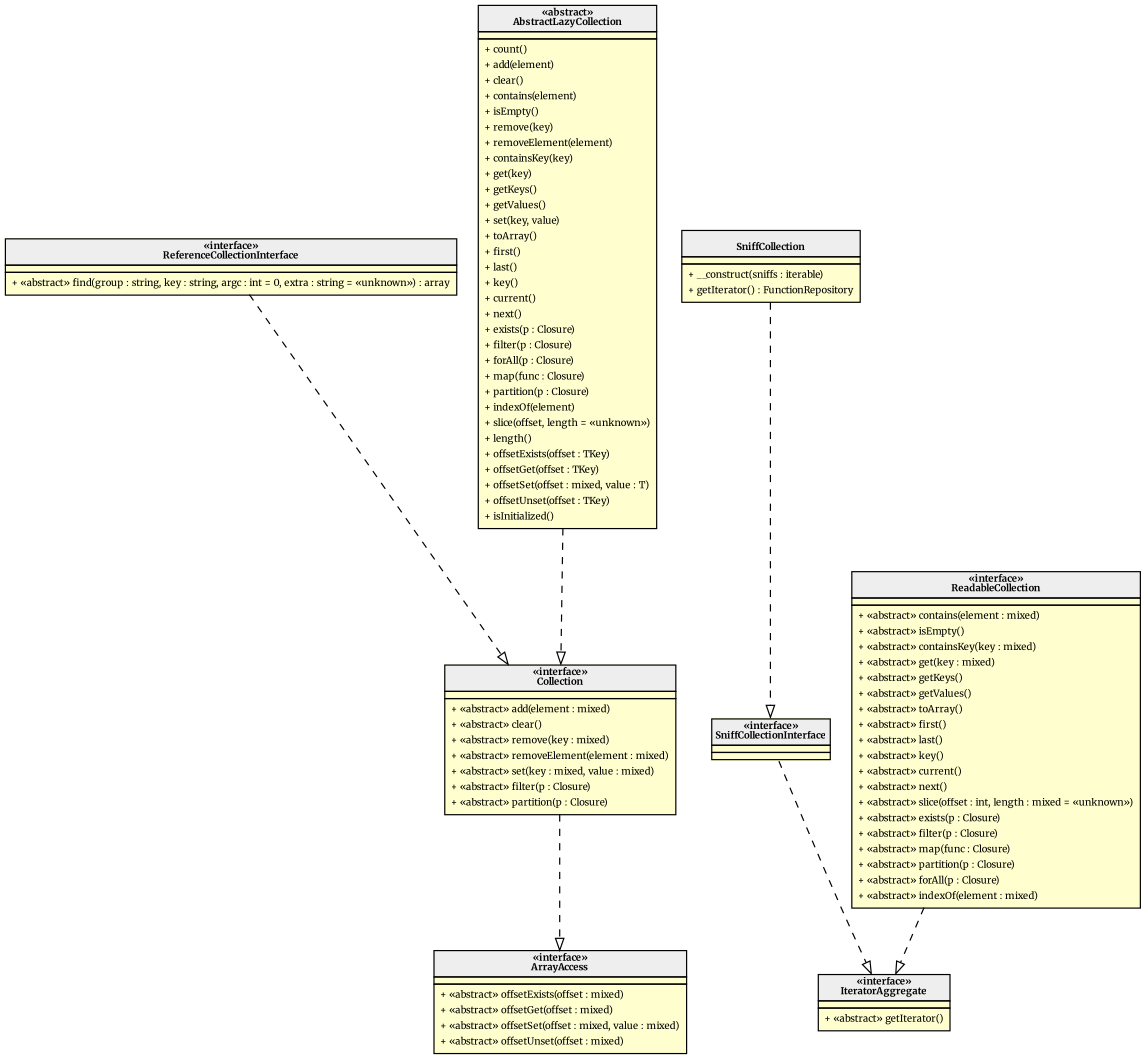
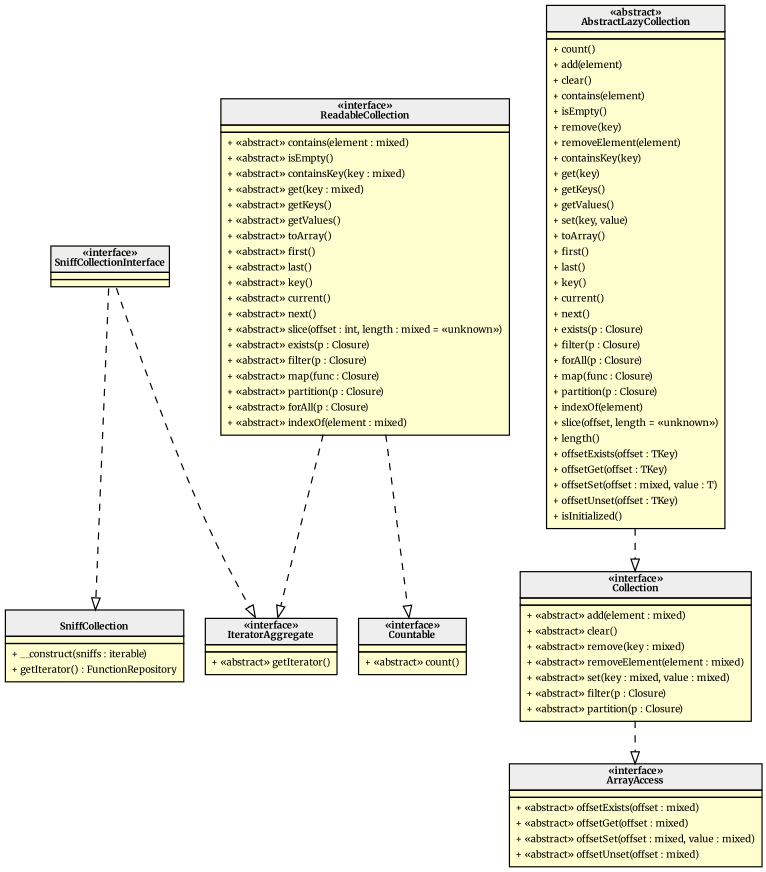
node "ReferenceCollectionInterface": removed
edge "SniffCollection" -> "SniffCollectionInterface": reversed
node "Countable": added
